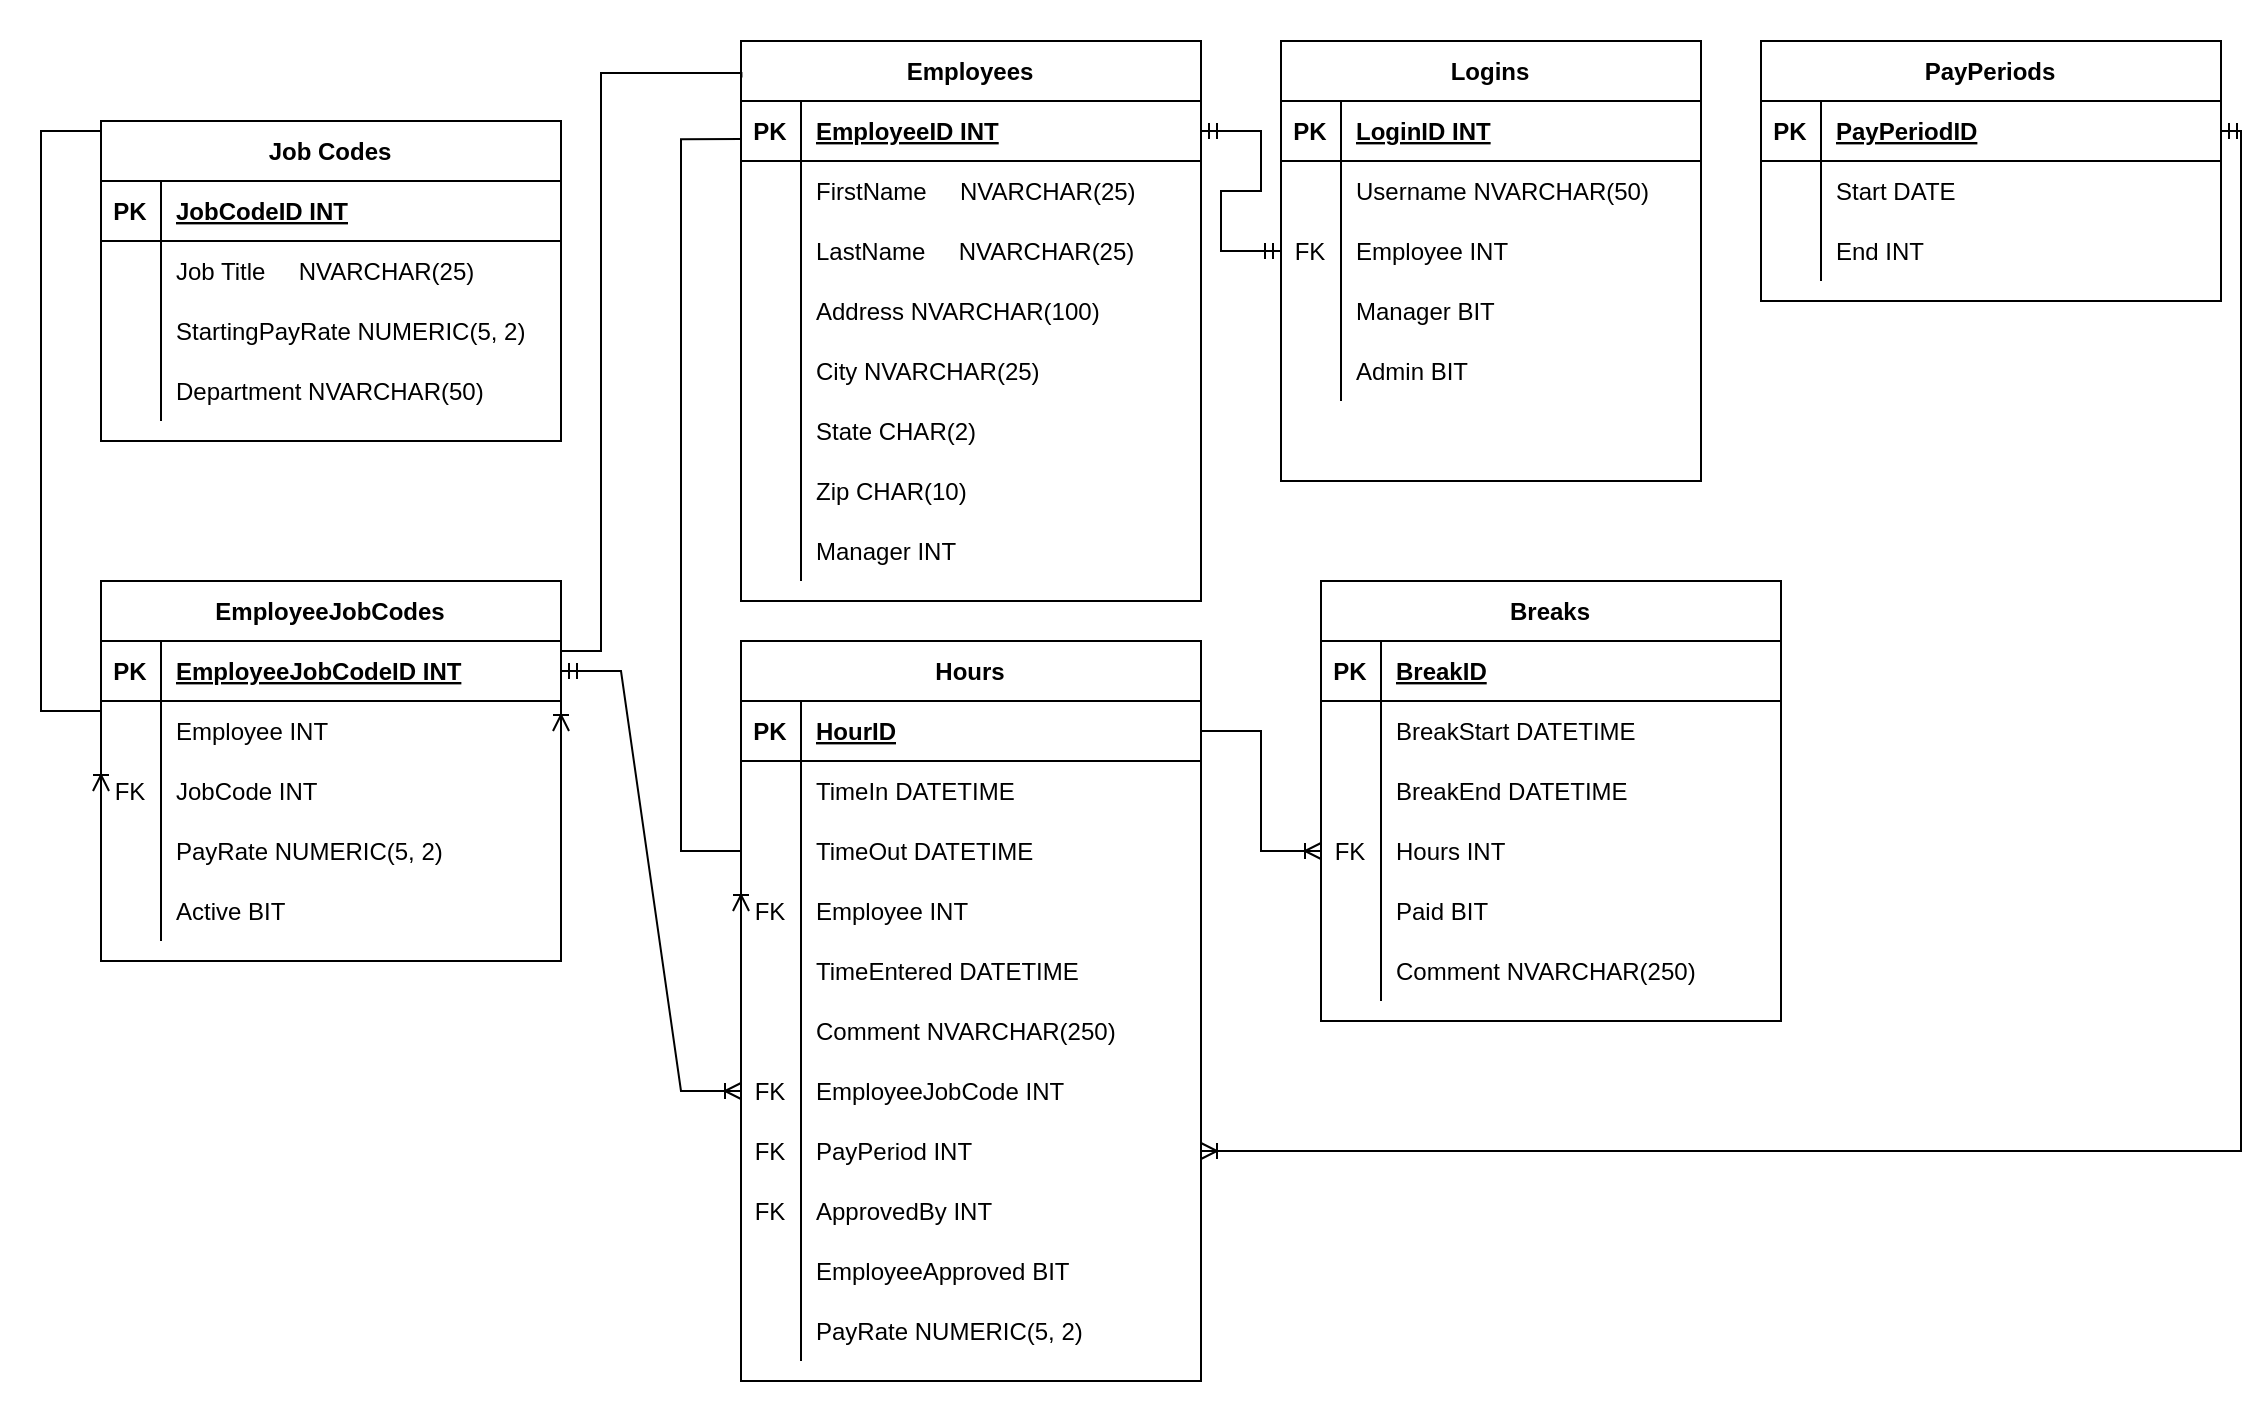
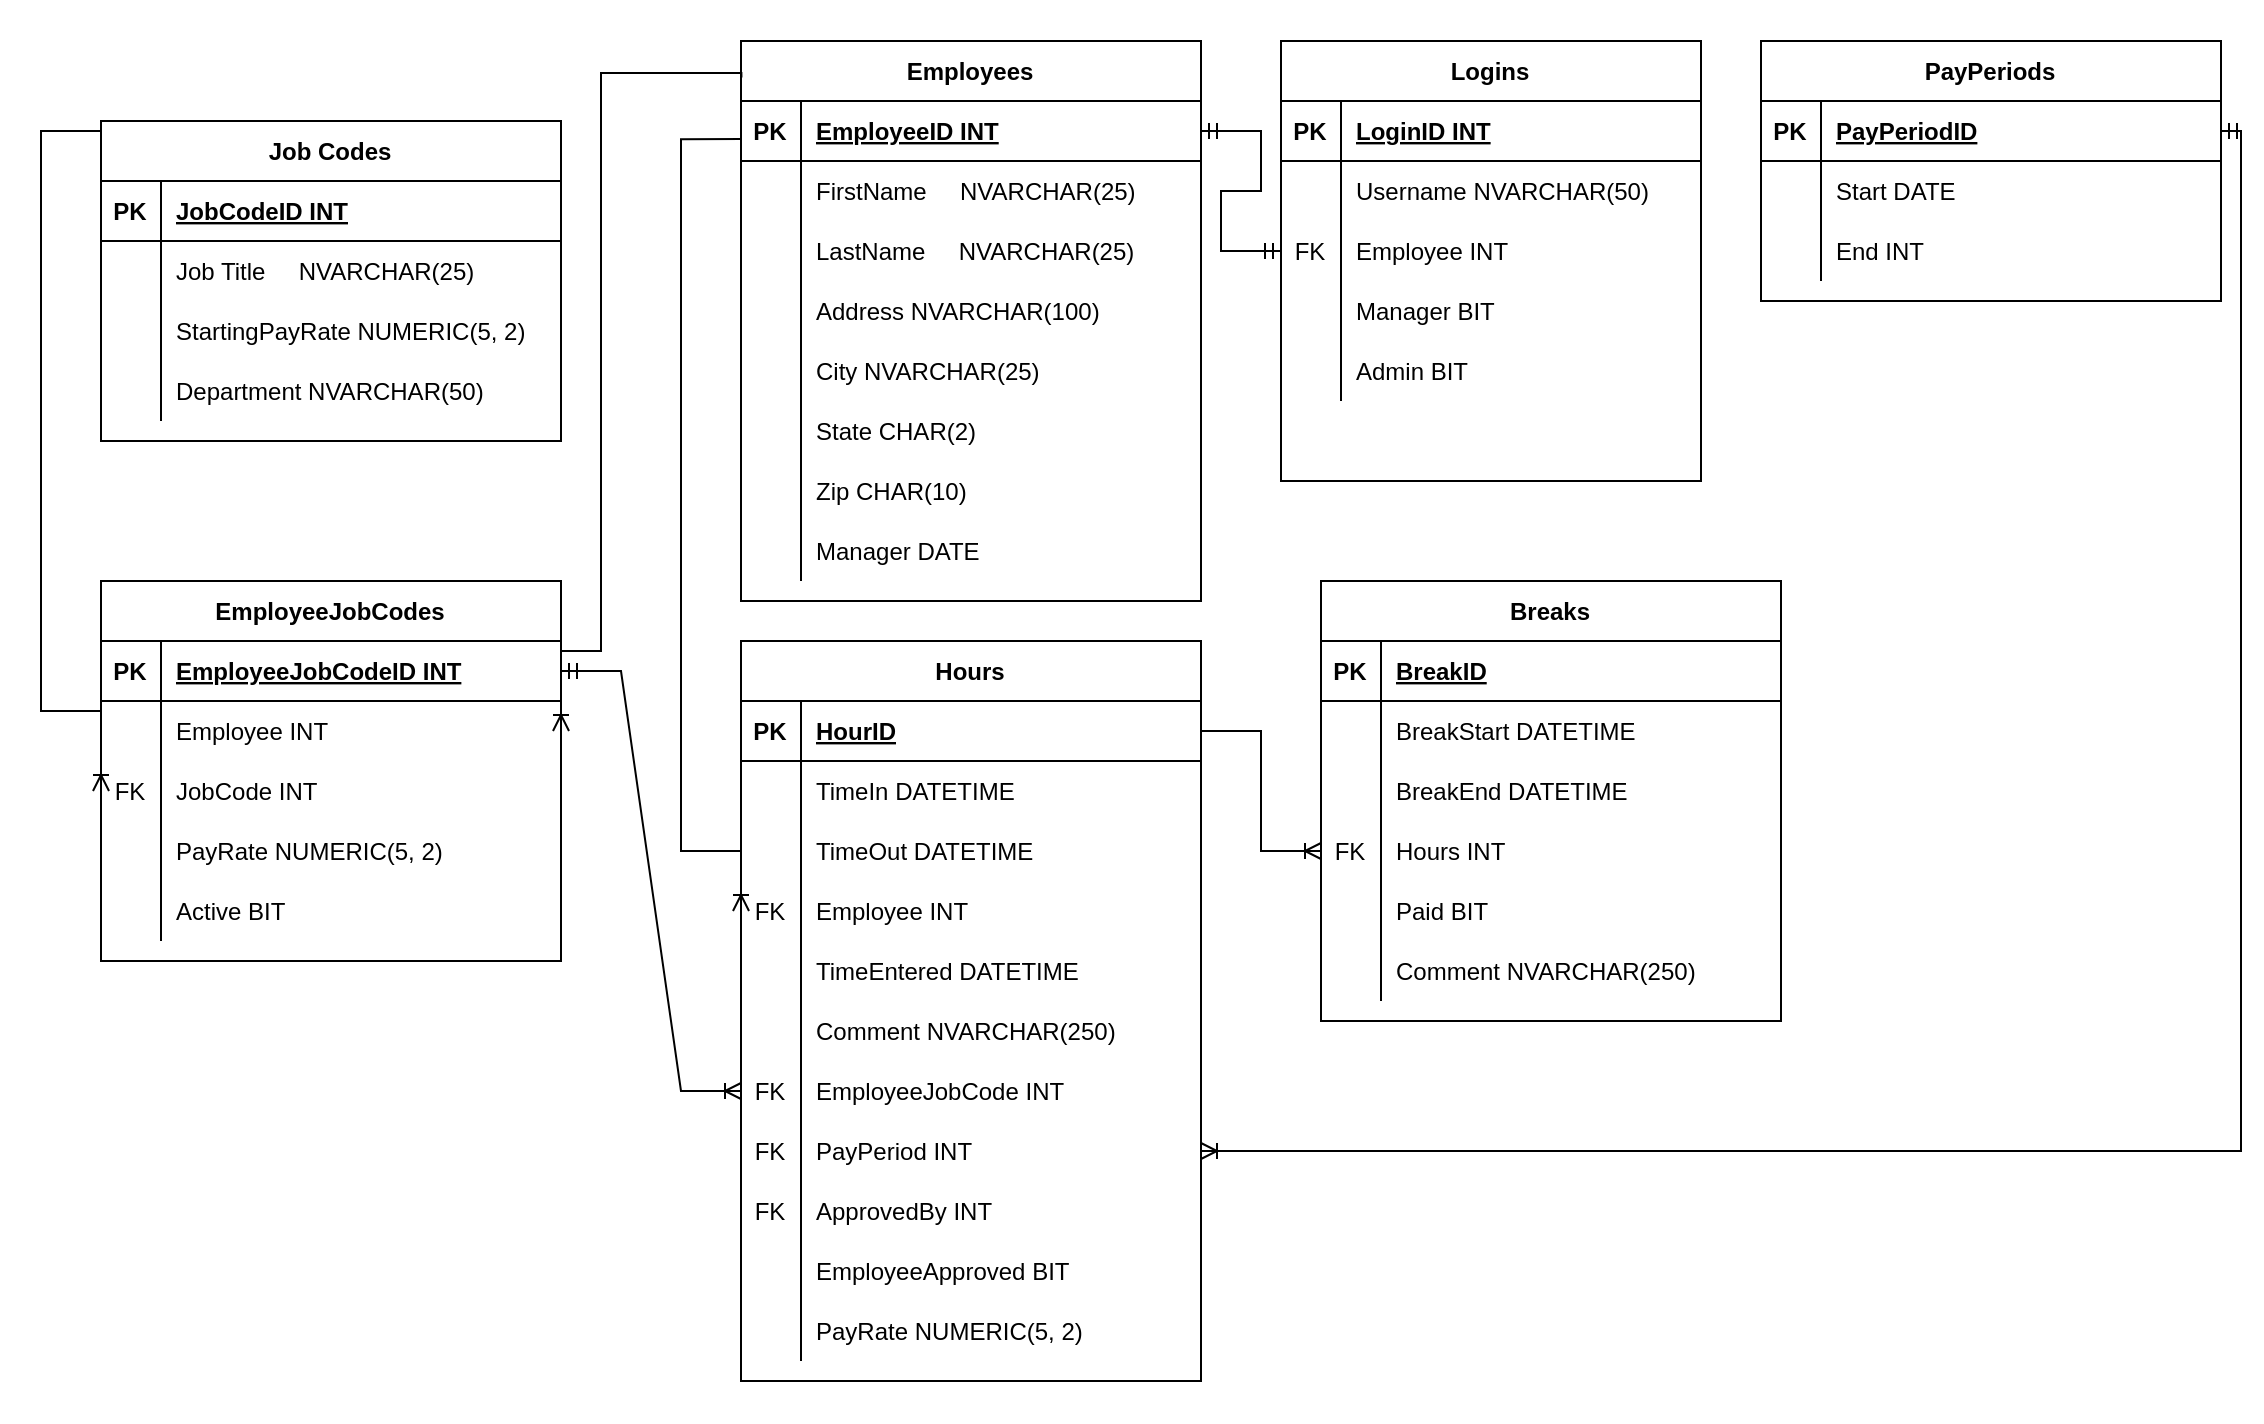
node "Manager INT": label "Manager INT" -> "Manager DATE"
